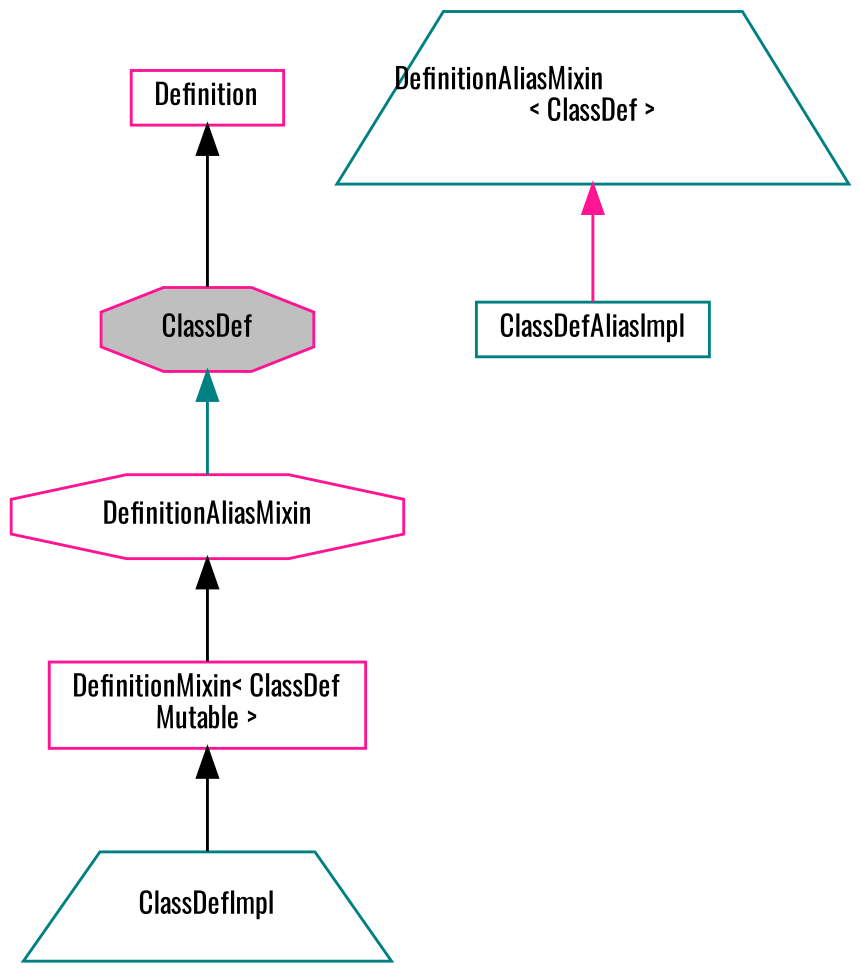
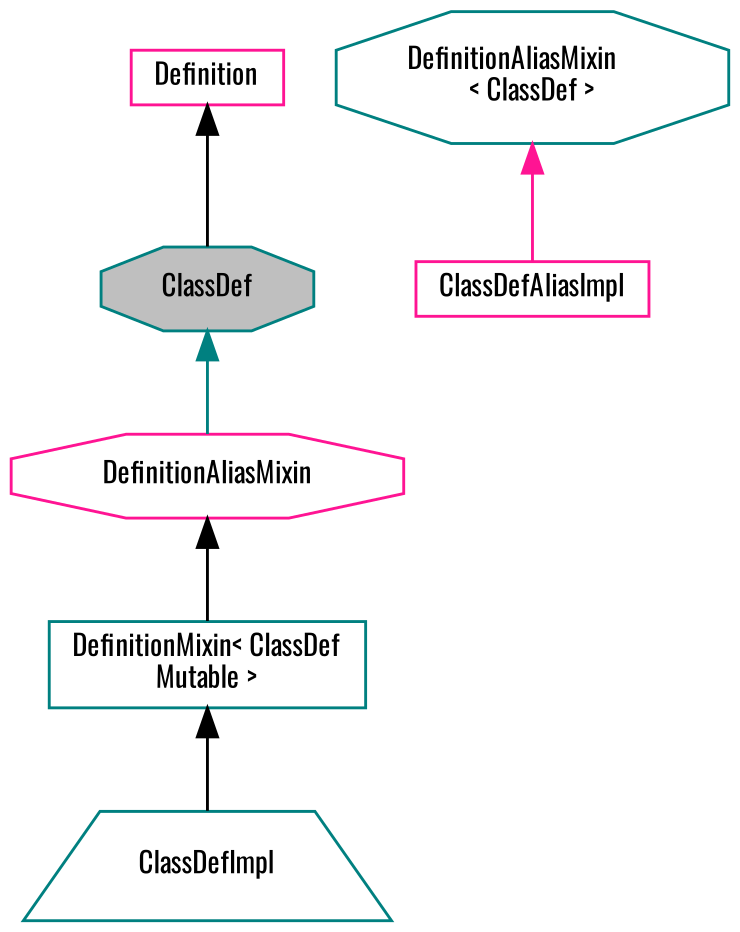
node "DefinitionAliasMixin < ClassDef >": shape trapezium -> octagon
node "ClassDef": color deeppink -> teal
node "ClassDefAliasImpl": color teal -> deeppink
node "DefinitionMixin< ClassDef Mutable >": color deeppink -> teal
